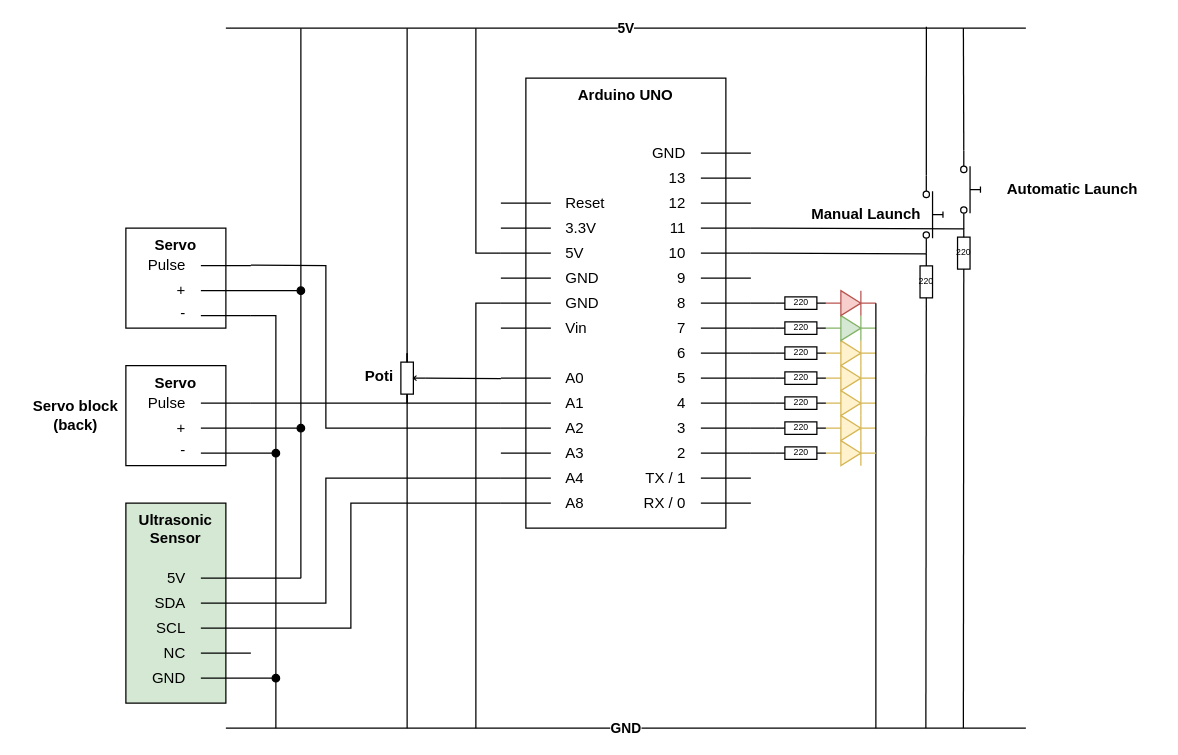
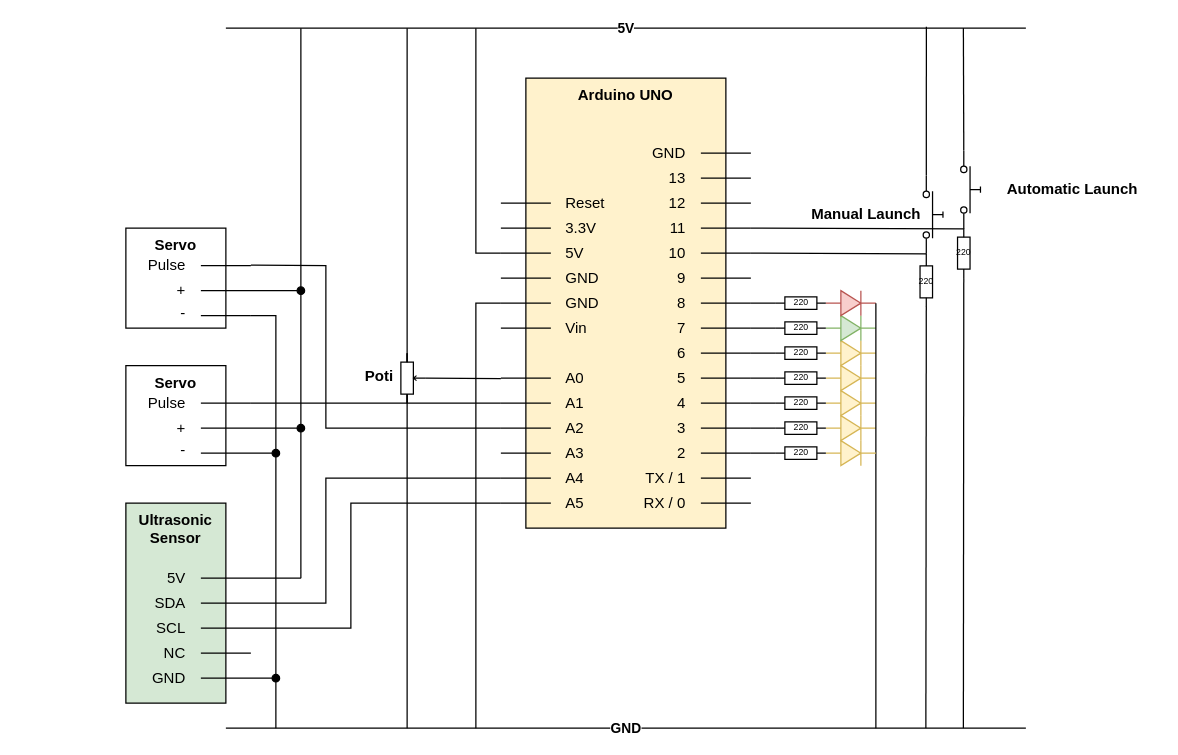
node "Arduino UNO": fillcolor #ffffff -> #fff2cc
node "Servo block (back)": removed
node "A8": label "A8" -> "A5"
